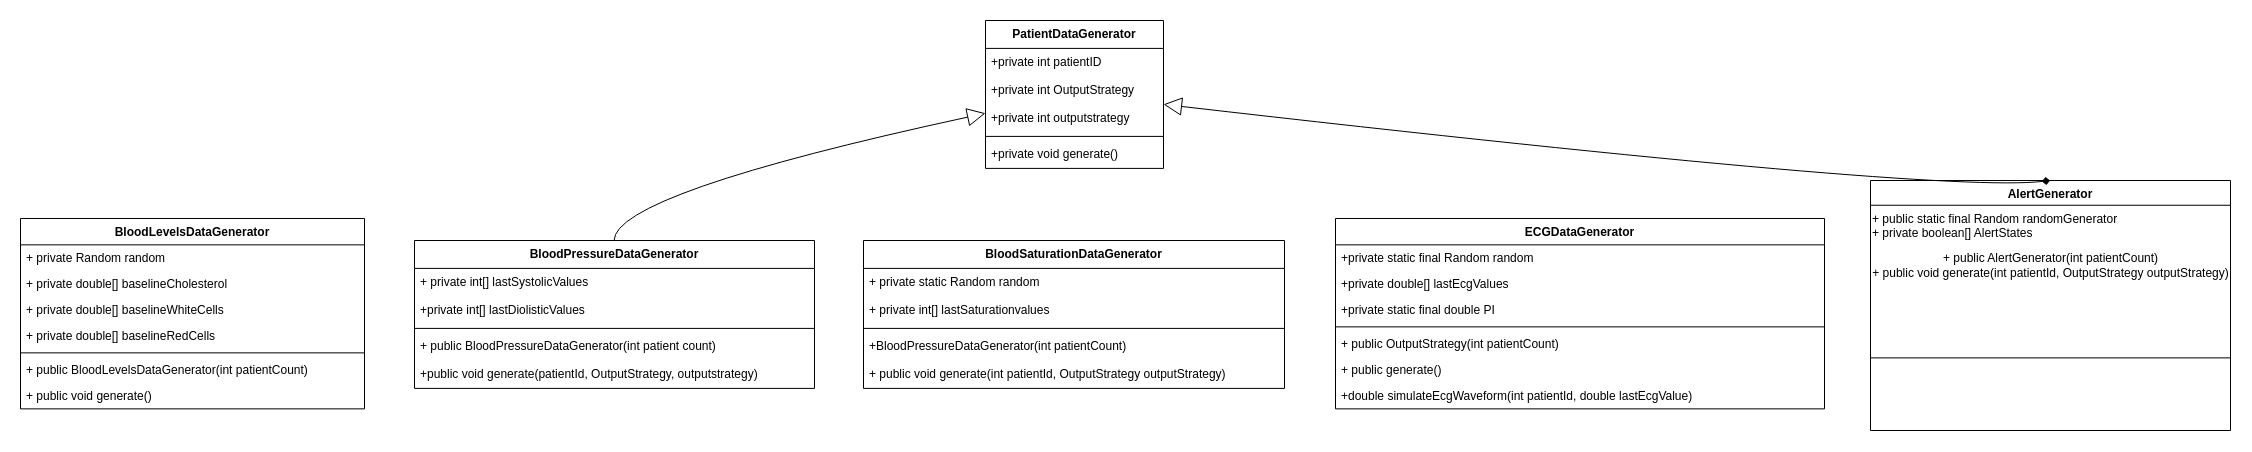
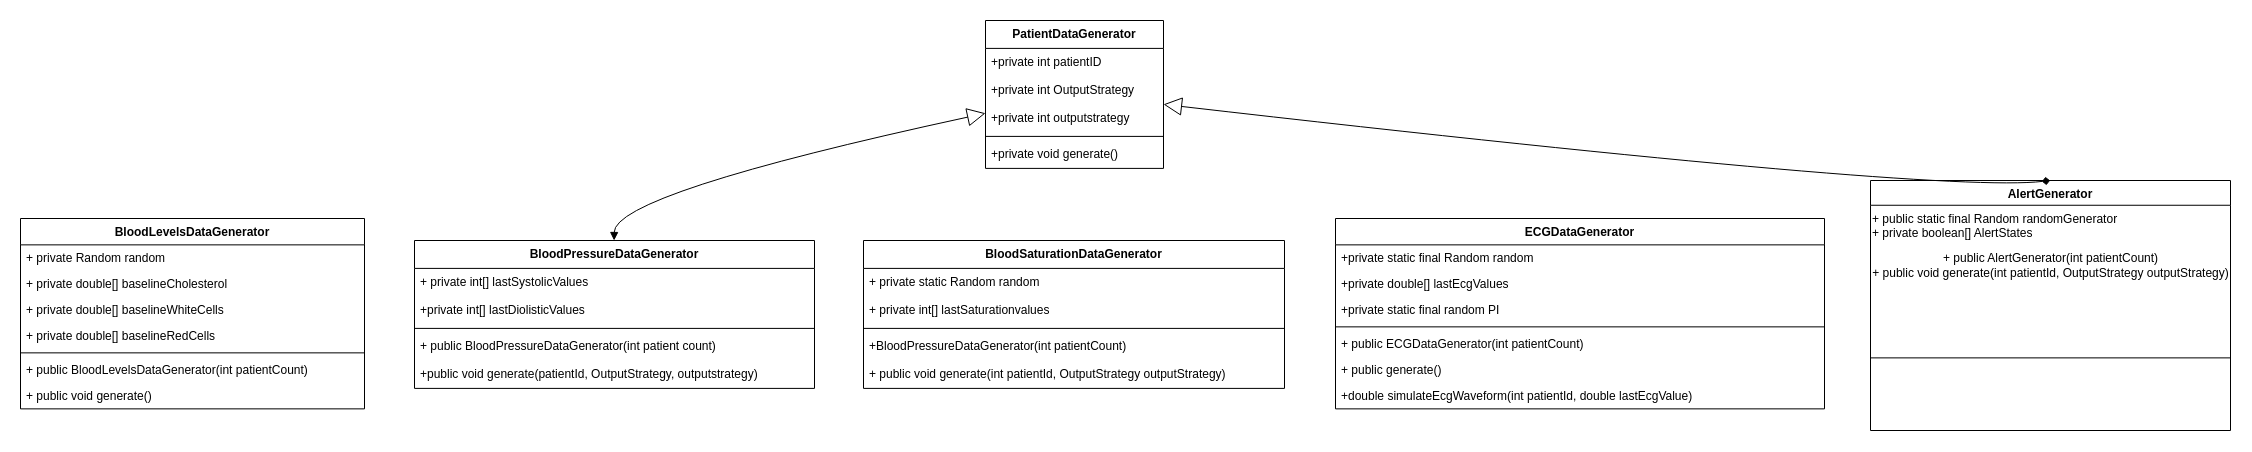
edge "BloodPressureDataGenerator" -> "PatientDataGenerator": arrowhead none -> block
node "+private static final double PI": label "+private static final double PI" -> "+private static final random PI"
node "+ public OutputStrategy(int patientCount)": label "+ public OutputStrategy(int patientCount)" -> "+ public ECGDataGenerator(int patientCount)"
